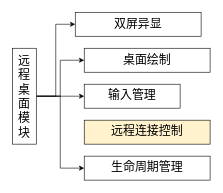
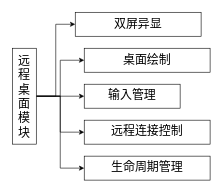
edge "远程桌面模块" -> "远程连接控制": added
node "远程连接控制": fillcolor #fff2cc -> #ffffff
